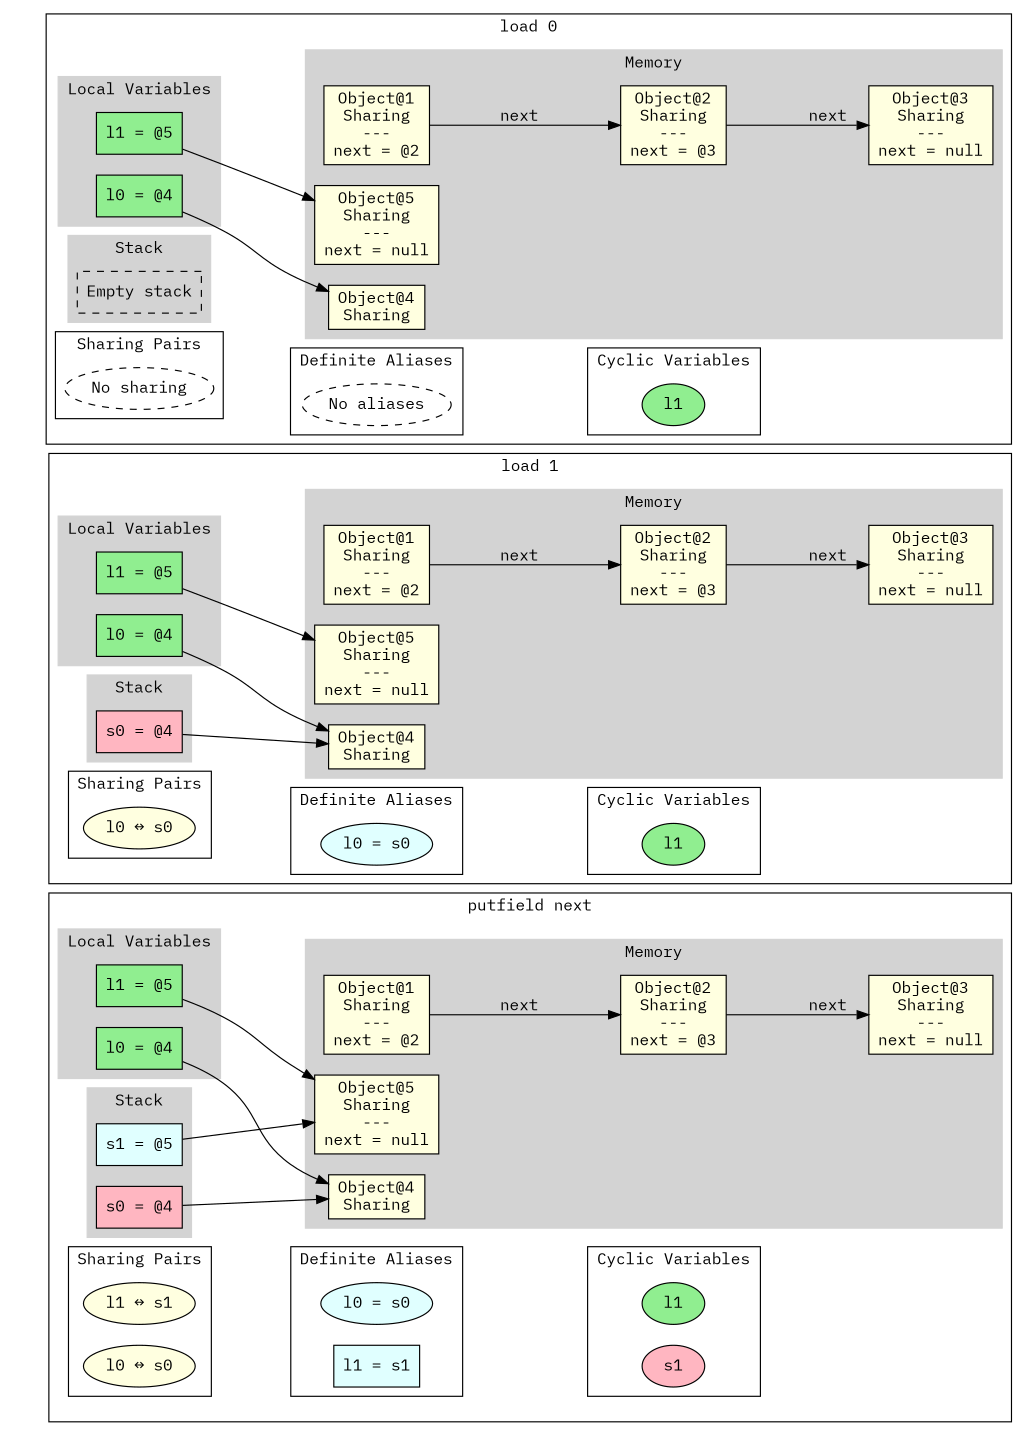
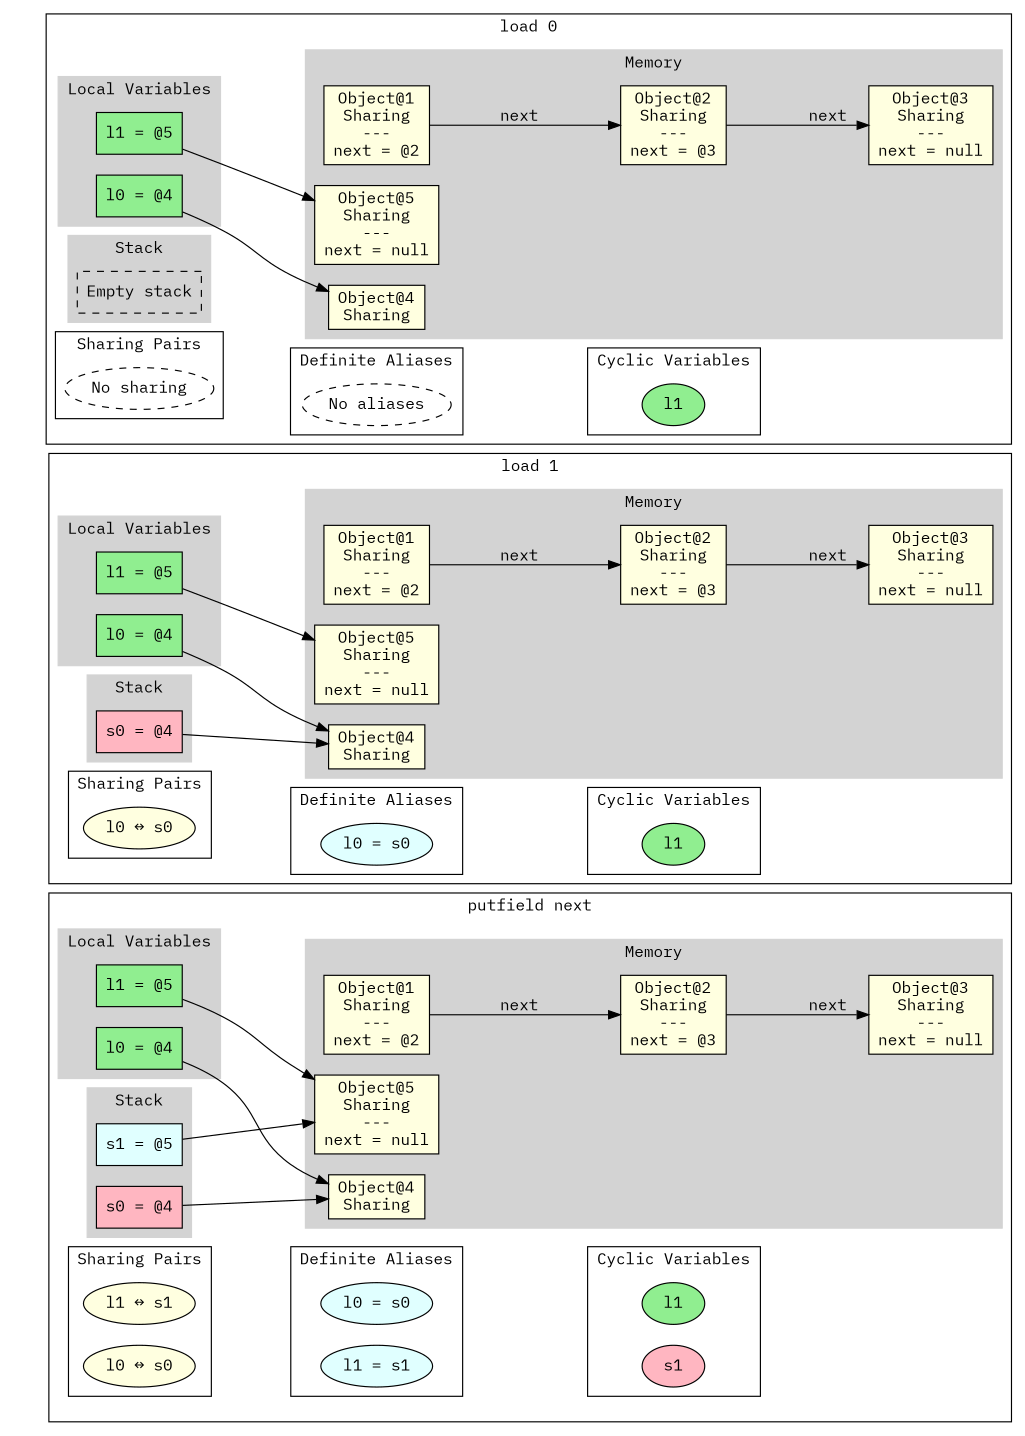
node "l1 = s1": shape box -> ellipse
